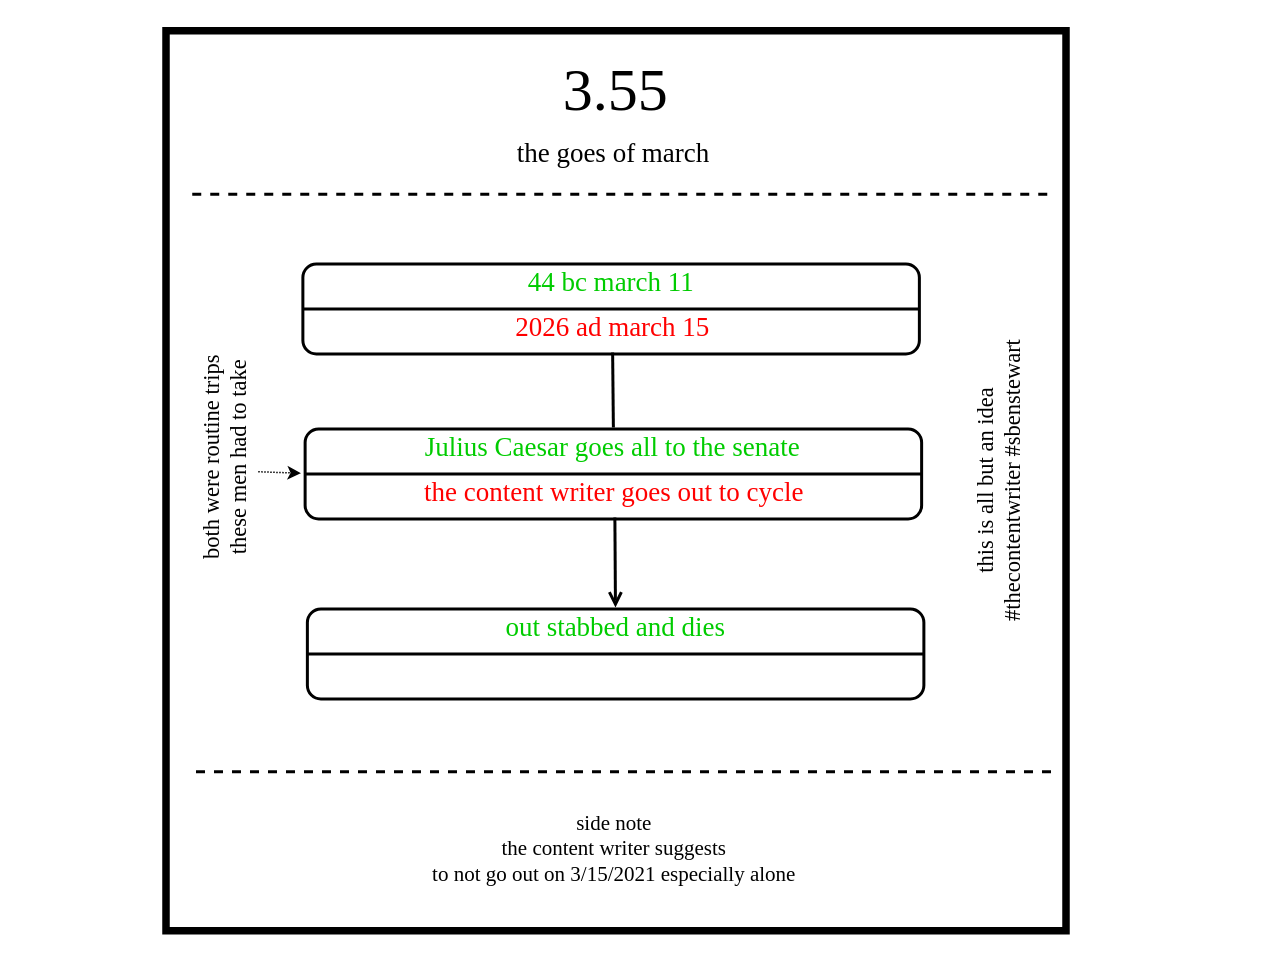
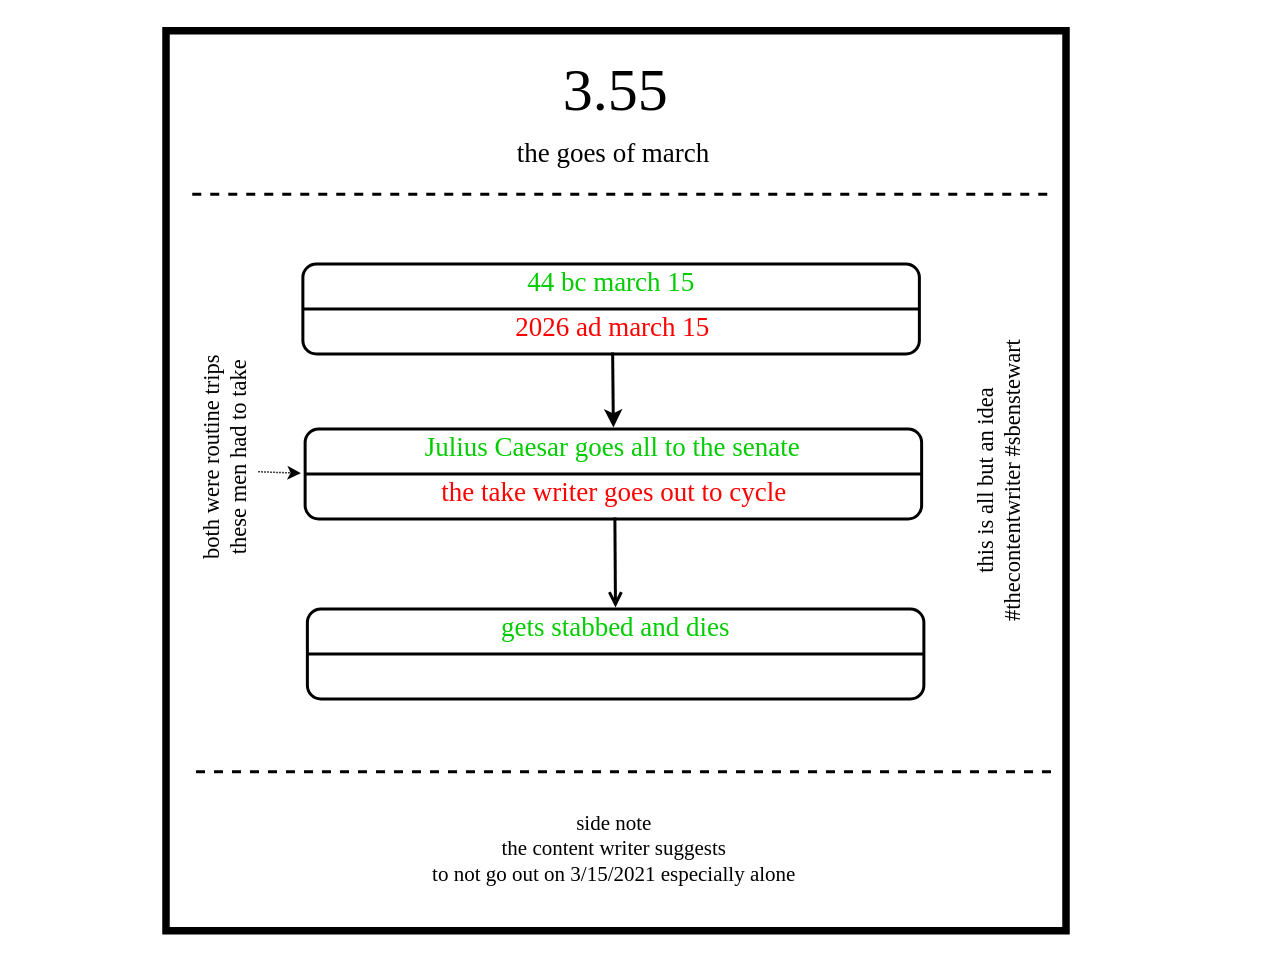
node "44 bc march 11": label "44 bc march 11" -> "44 bc march 15"
edge "2026 ad march 15" -- "Julius Caesar goes all to the senate": arrowhead none -> classic
node "the content writer goes out to cycle": label "the content writer goes out to cycle" -> "the take writer goes out to cycle"
node "out stabbed and dies": label "out stabbed and dies" -> "gets stabbed and dies"
